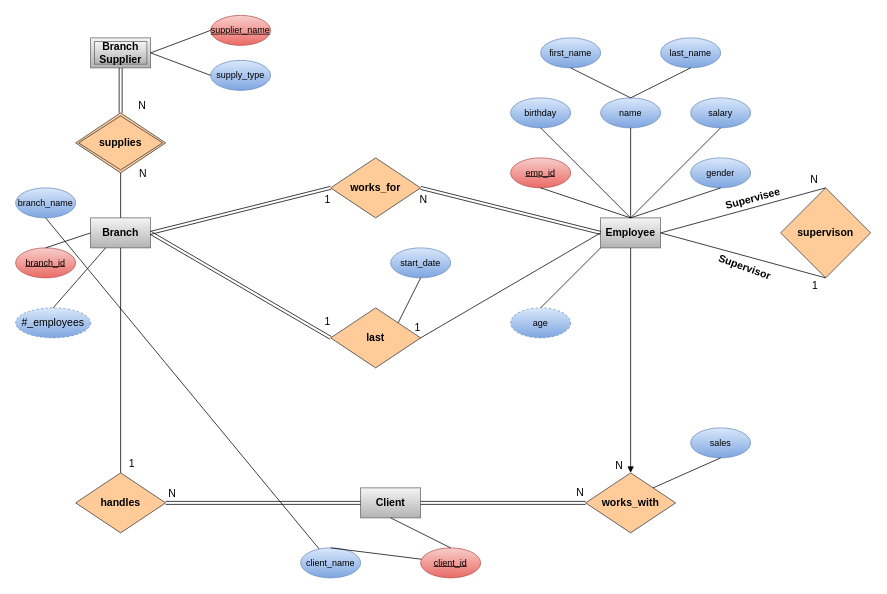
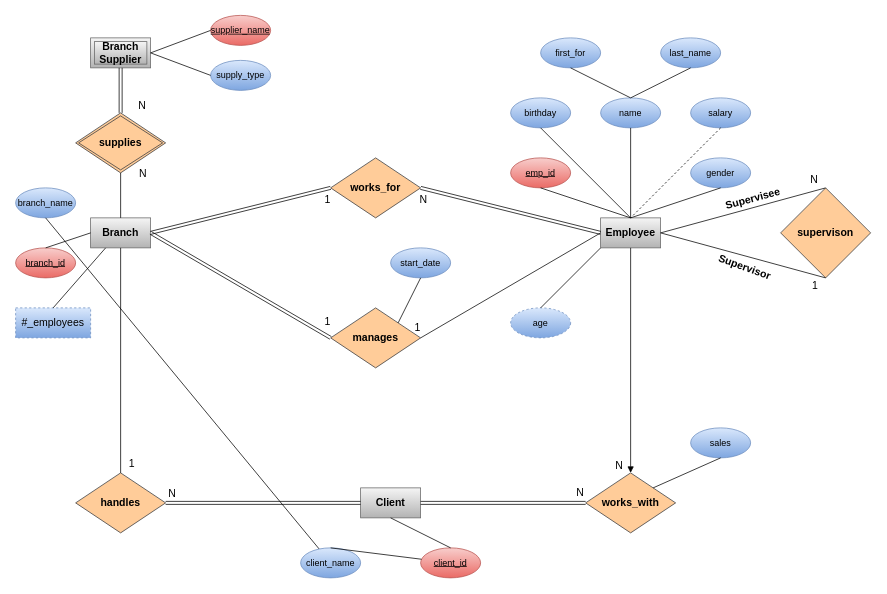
node "first_name": label "first_name" -> "first_for"
edge "salary" -- "Employee": style solid -> dashed
node "#_employees": shape ellipse -> rectangle
node "last": label "last" -> "manages"
